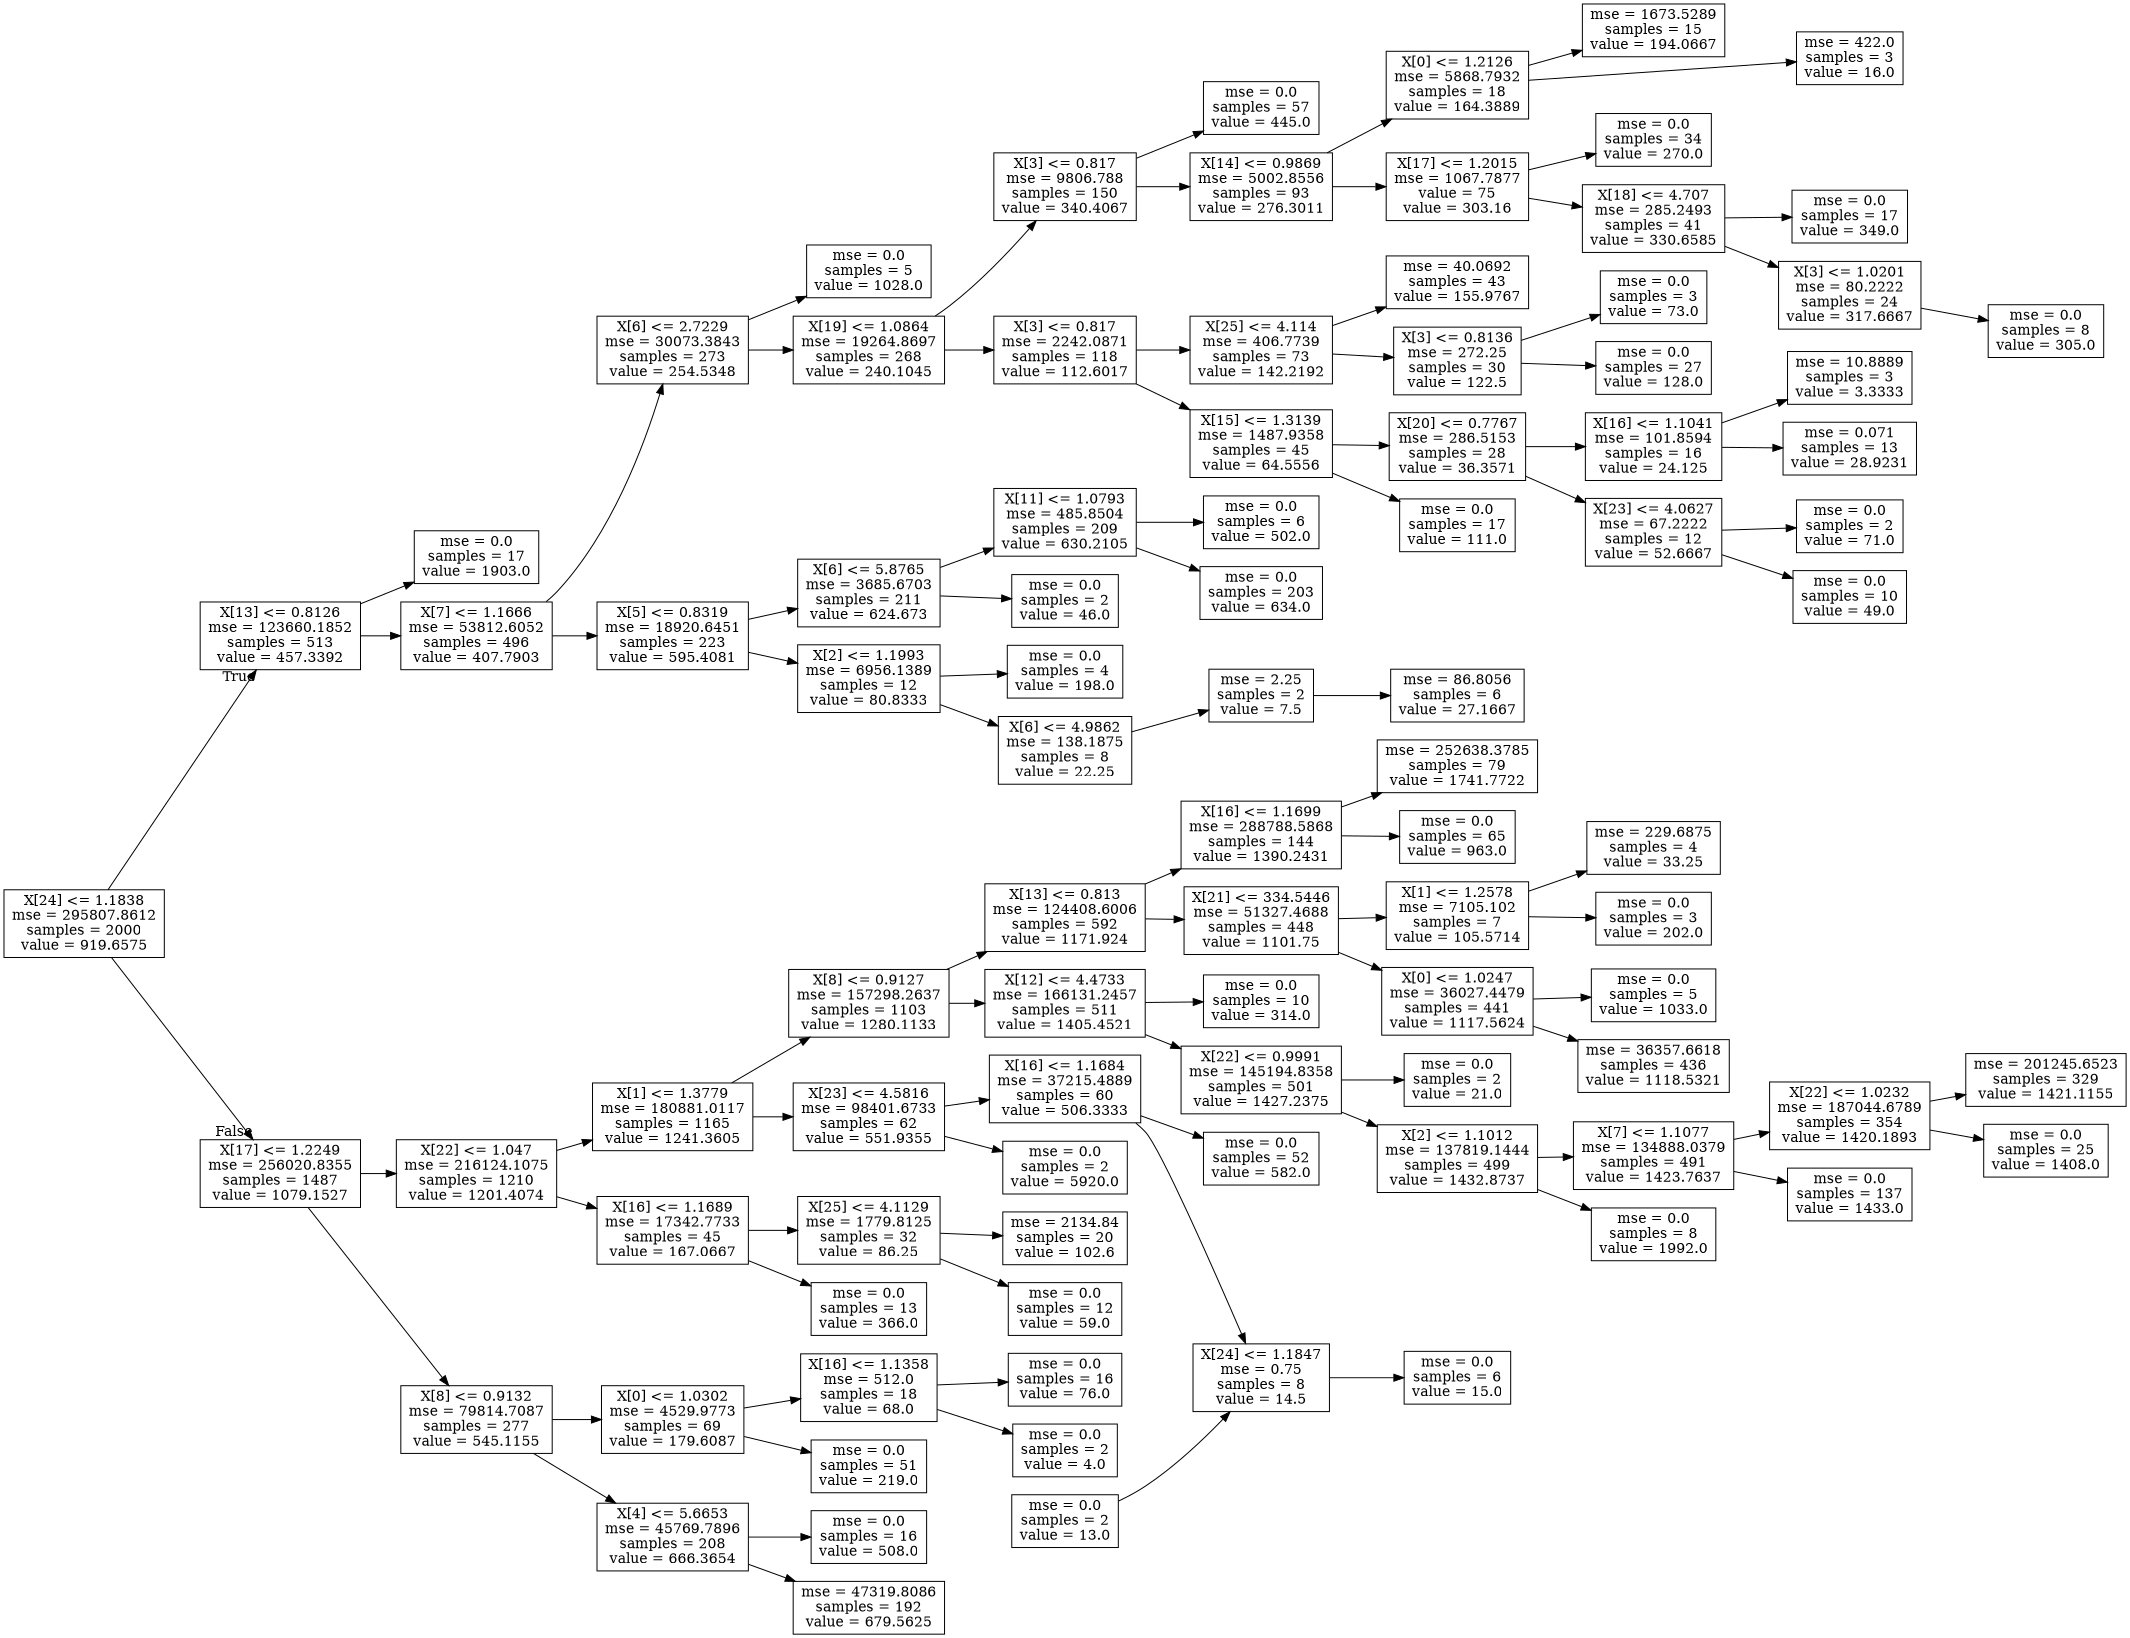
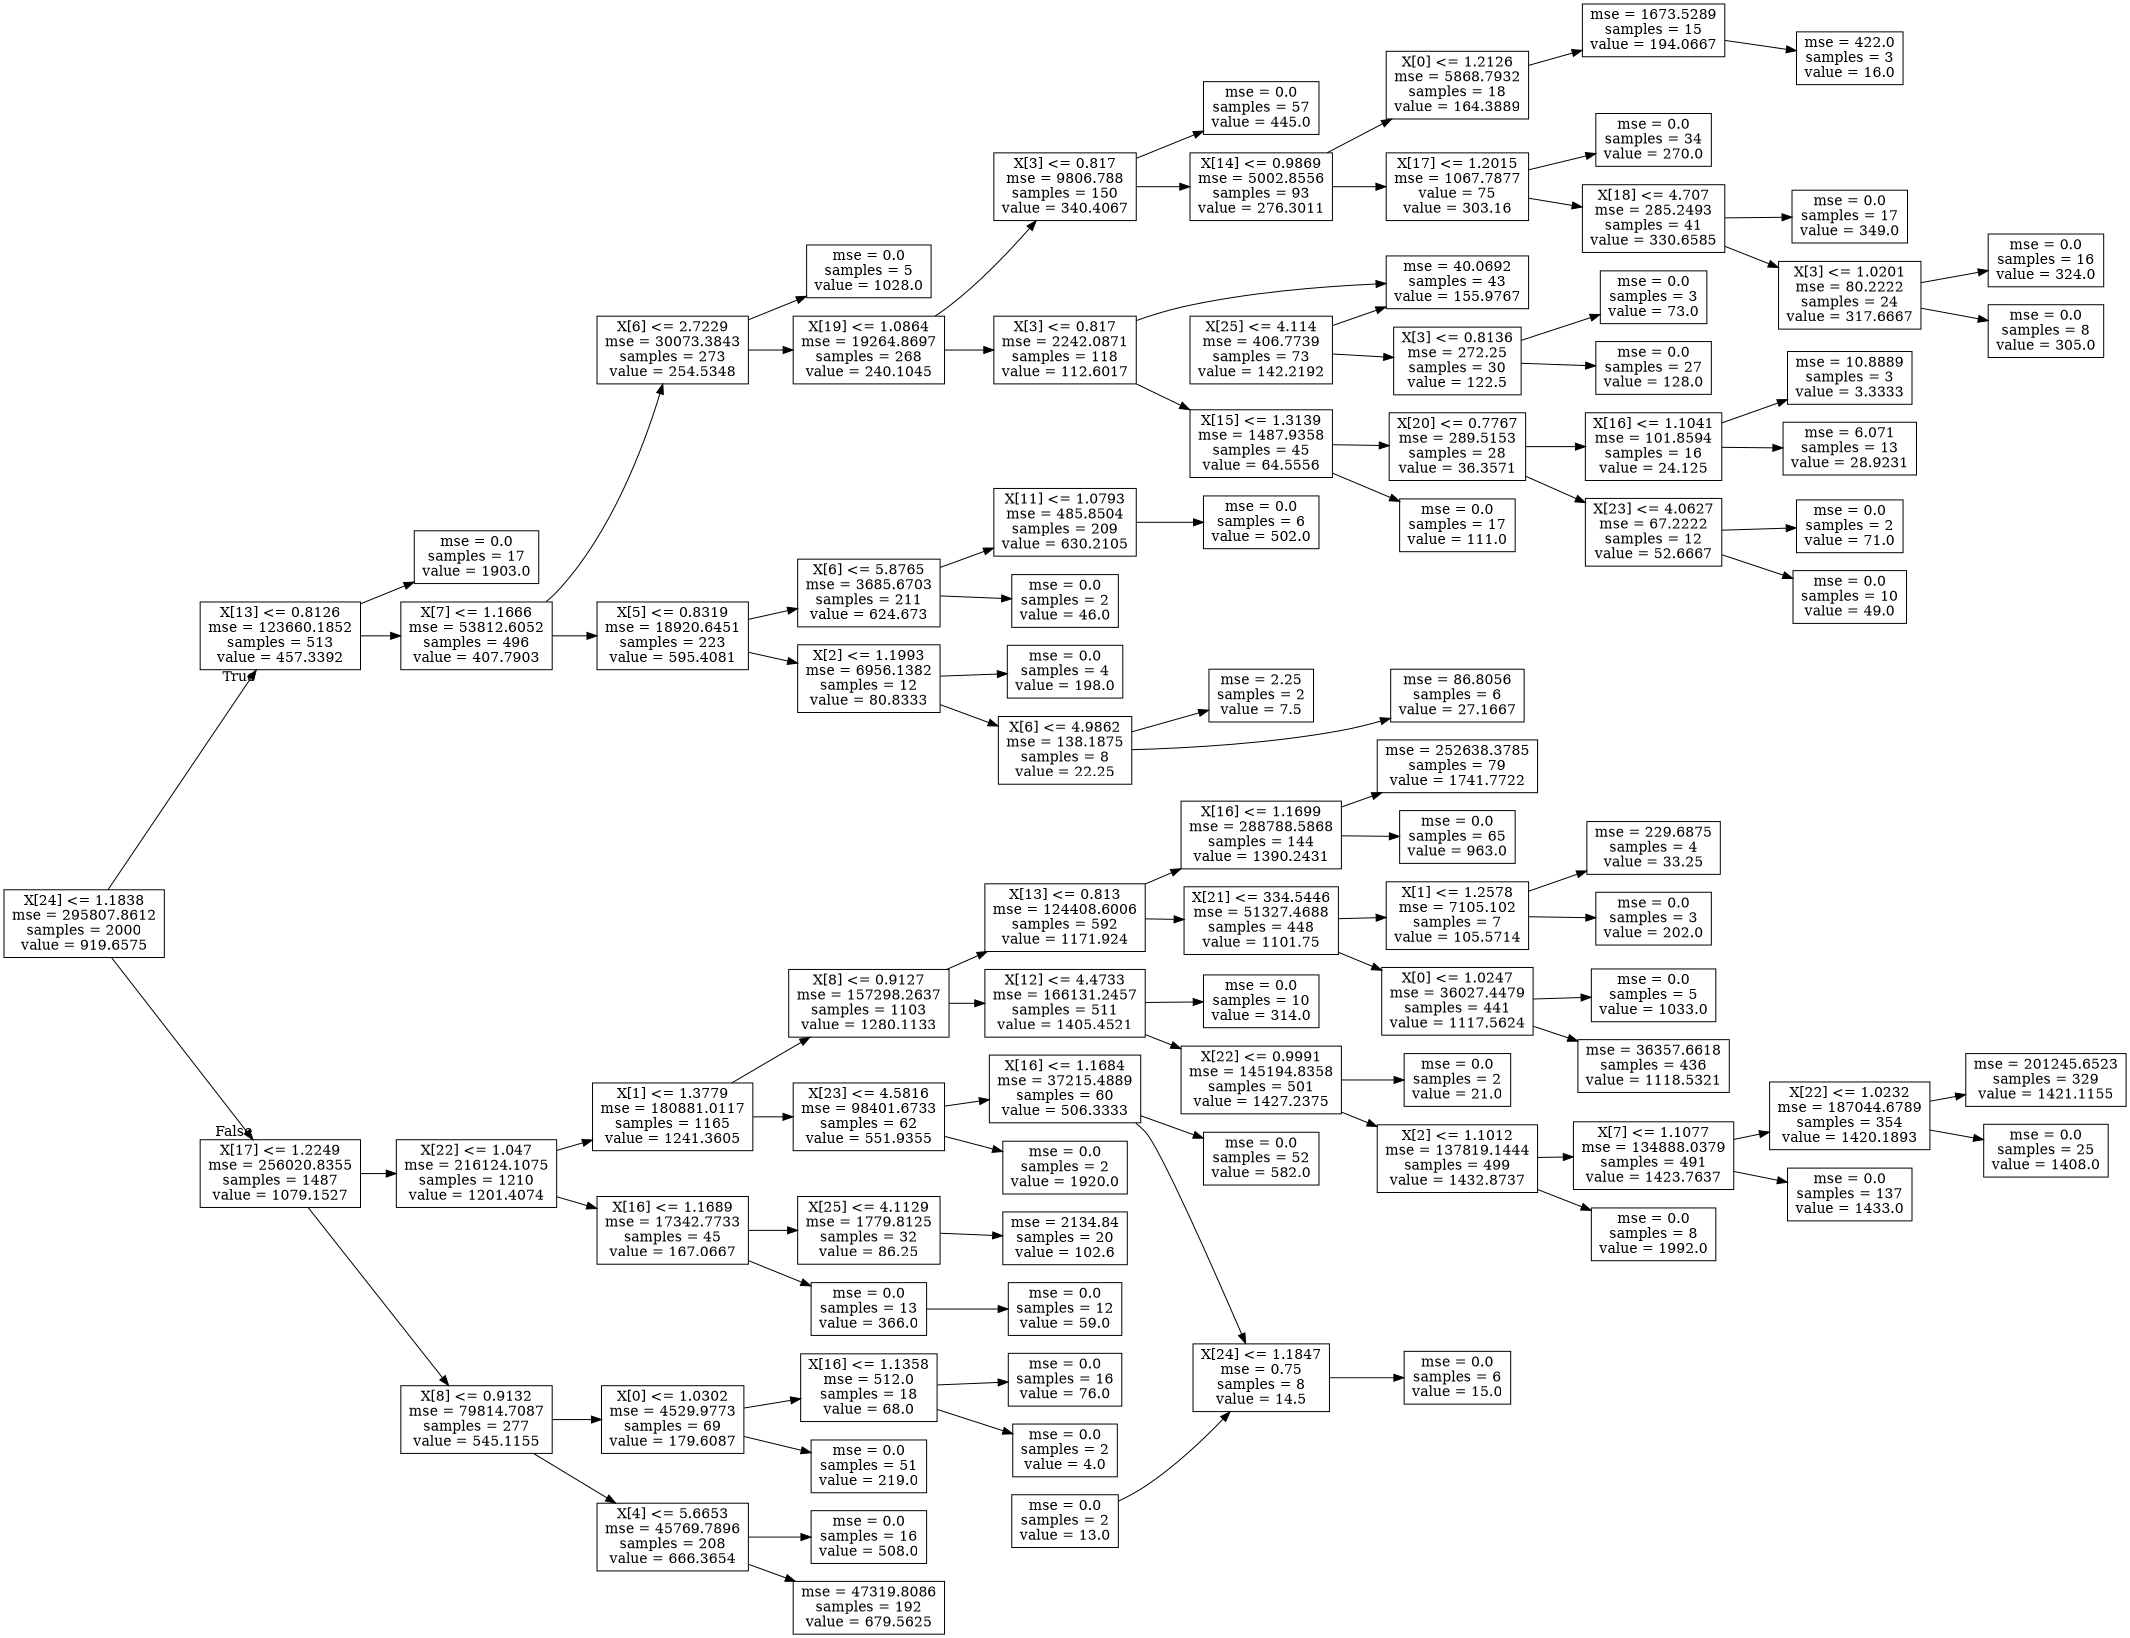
edge "X[0] <= 1.2126 mse = 5868.7932 samples = 18 value = 164.3889" -> "mse = 422.0 samples = 3 value = 16.0": now "mse = 1673.5289 samples = 15 value = 194.0667" -> "mse = 422.0 samples = 3 value = 16.0"
node "mse = 0.0 samples = 16 value = 324.0": added
edge "X[3] <= 0.817 mse = 2242.0871 samples = 118 value = 112.6017" -> "X[25] <= 4.114 mse = 406.7739 samples = 73 value = 142.2192": now "X[3] <= 0.817 mse = 2242.0871 samples = 118 value = 112.6017" -> "mse = 40.0692 samples = 43 value = 155.9767"
node "X[20] <= 0.7767 mse = 286.5153 samples = 28 value = 36.3571": label "X[20] <= 0.7767 mse = 286.5153 samples = 28 value = 36.3571" -> "X[20] <= 0.7767 mse = 289.5153 samples = 28 value = 36.3571"
node "mse = 0.071 samples = 13 value = 28.9231": label "mse = 0.071 samples = 13 value = 28.9231" -> "mse = 6.071 samples = 13 value = 28.9231"
node "mse = 0.0 samples = 203 value = 634.0": removed
node "X[2] <= 1.1993 mse = 6956.1389 samples = 12 value = 80.8333": label "X[2] <= 1.1993 mse = 6956.1389 samples = 12 value = 80.8333" -> "X[2] <= 1.1993 mse = 6956.1382 samples = 12 value = 80.8333"
edge "mse = 2.25 samples = 2 value = 7.5" -> "mse = 86.8056 samples = 6 value = 27.1667": now "X[6] <= 4.9862 mse = 138.1875 samples = 8 value = 22.25" -> "mse = 86.8056 samples = 6 value = 27.1667"
node "mse = 0.0 samples = 2 value = 5920.0": label "mse = 0.0 samples = 2 value = 5920.0" -> "mse = 0.0 samples = 2 value = 1920.0"
edge "X[25] <= 4.1129 mse = 1779.8125 samples = 32 value = 86.25" -> "mse = 0.0 samples = 12 value = 59.0": now "mse = 0.0 samples = 13 value = 366.0" -> "mse = 0.0 samples = 12 value = 59.0"
